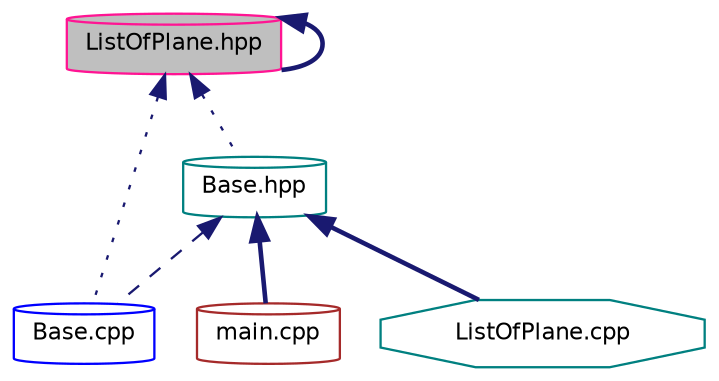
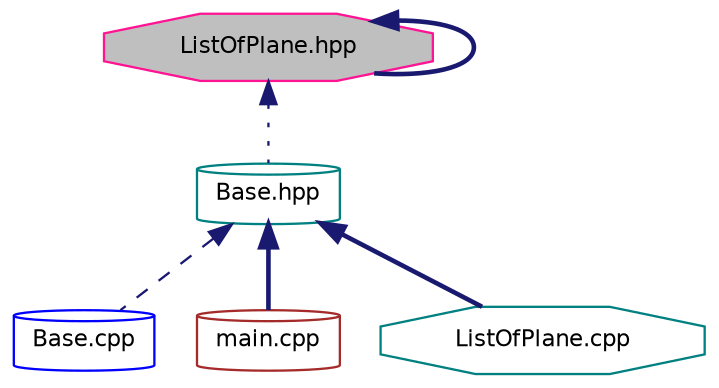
node "ListOfPlane.hpp": shape cylinder -> octagon
edge "Base.cpp" -> "ListOfPlane.hpp": removed
